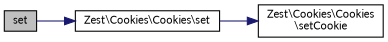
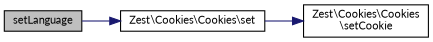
node "set": label "set" -> "setLanguage"
